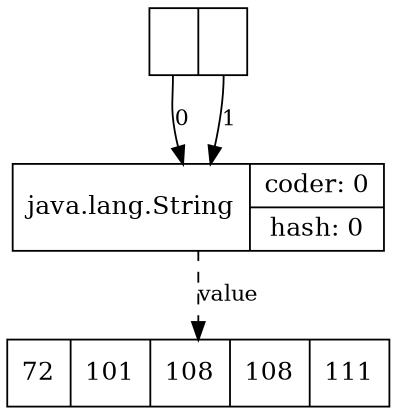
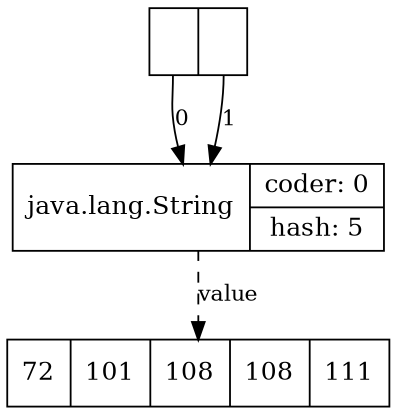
node "java.lang.String": text "hash: 0" -> "hash: 5"
